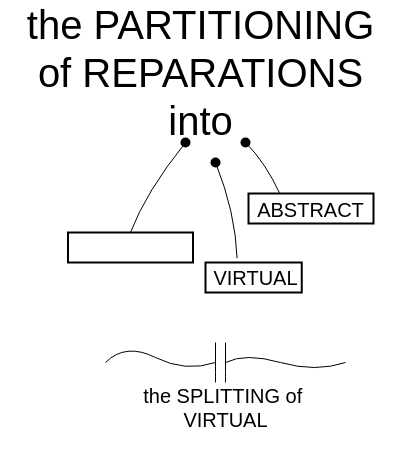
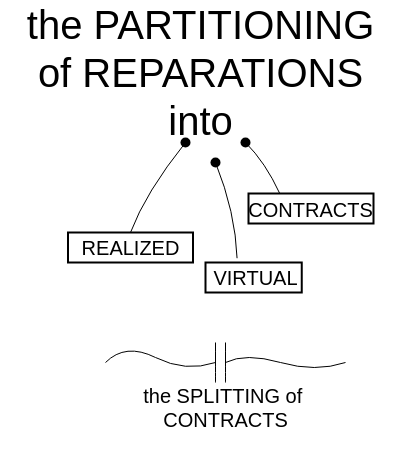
node "ABSTRACT": label "ABSTRACT" -> "CONTRACTS"
node "REALIZED": added
node "the SPLITTING of VIRTUAL": label "the SPLITTING of VIRTUAL" -> "the SPLITTING of CONTRACTS"
